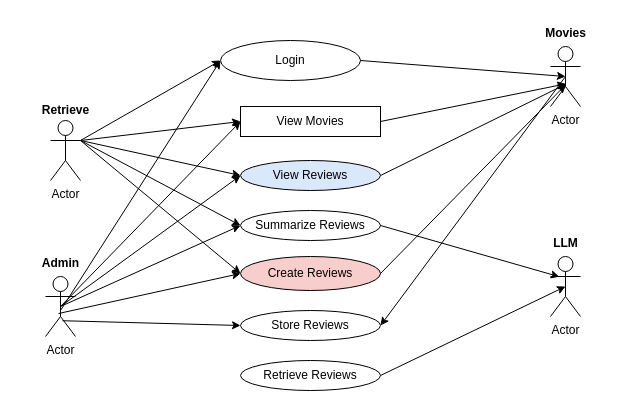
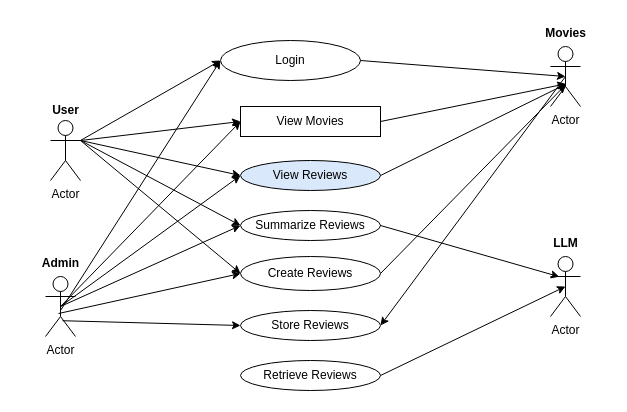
node "Retrieve": label "Retrieve" -> "User"
node "Create Reviews": fillcolor #f8cecc -> #ffffff
